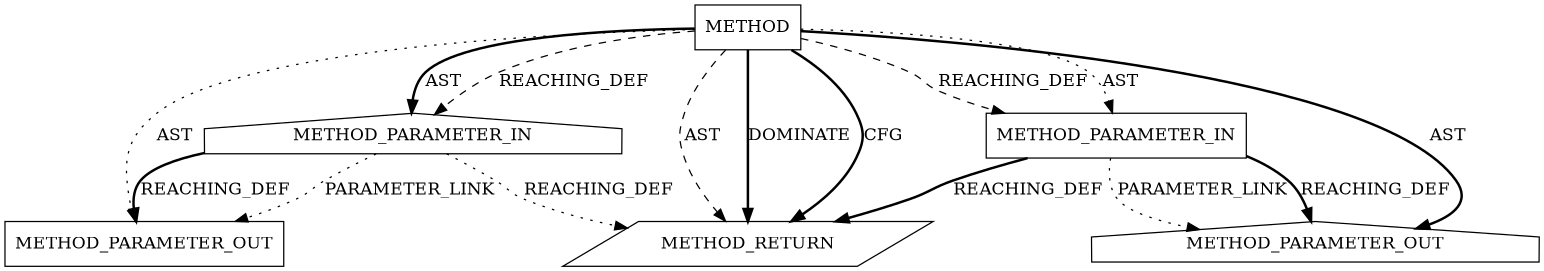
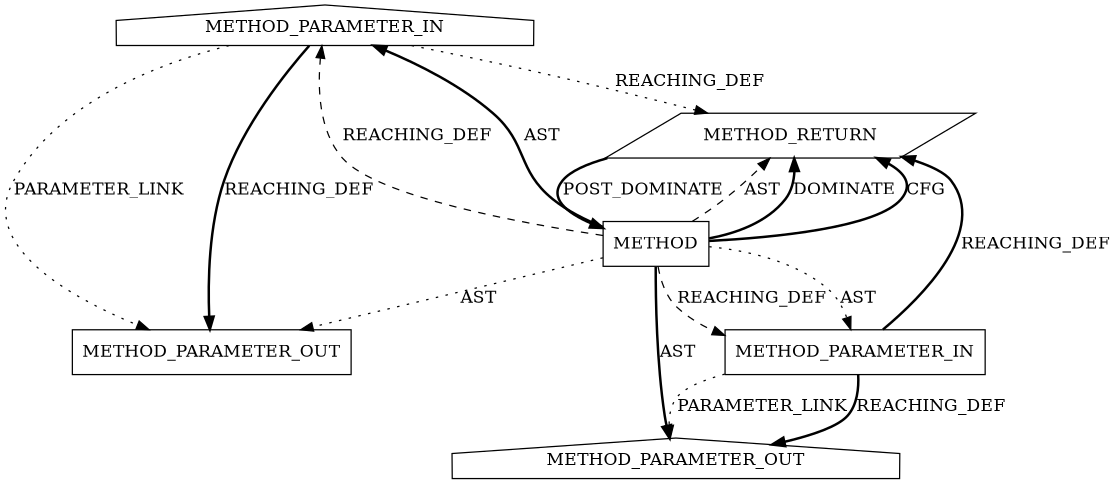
edge "METHOD_RETURN" -> "METHOD": added, label "POST_DOMINATE"
